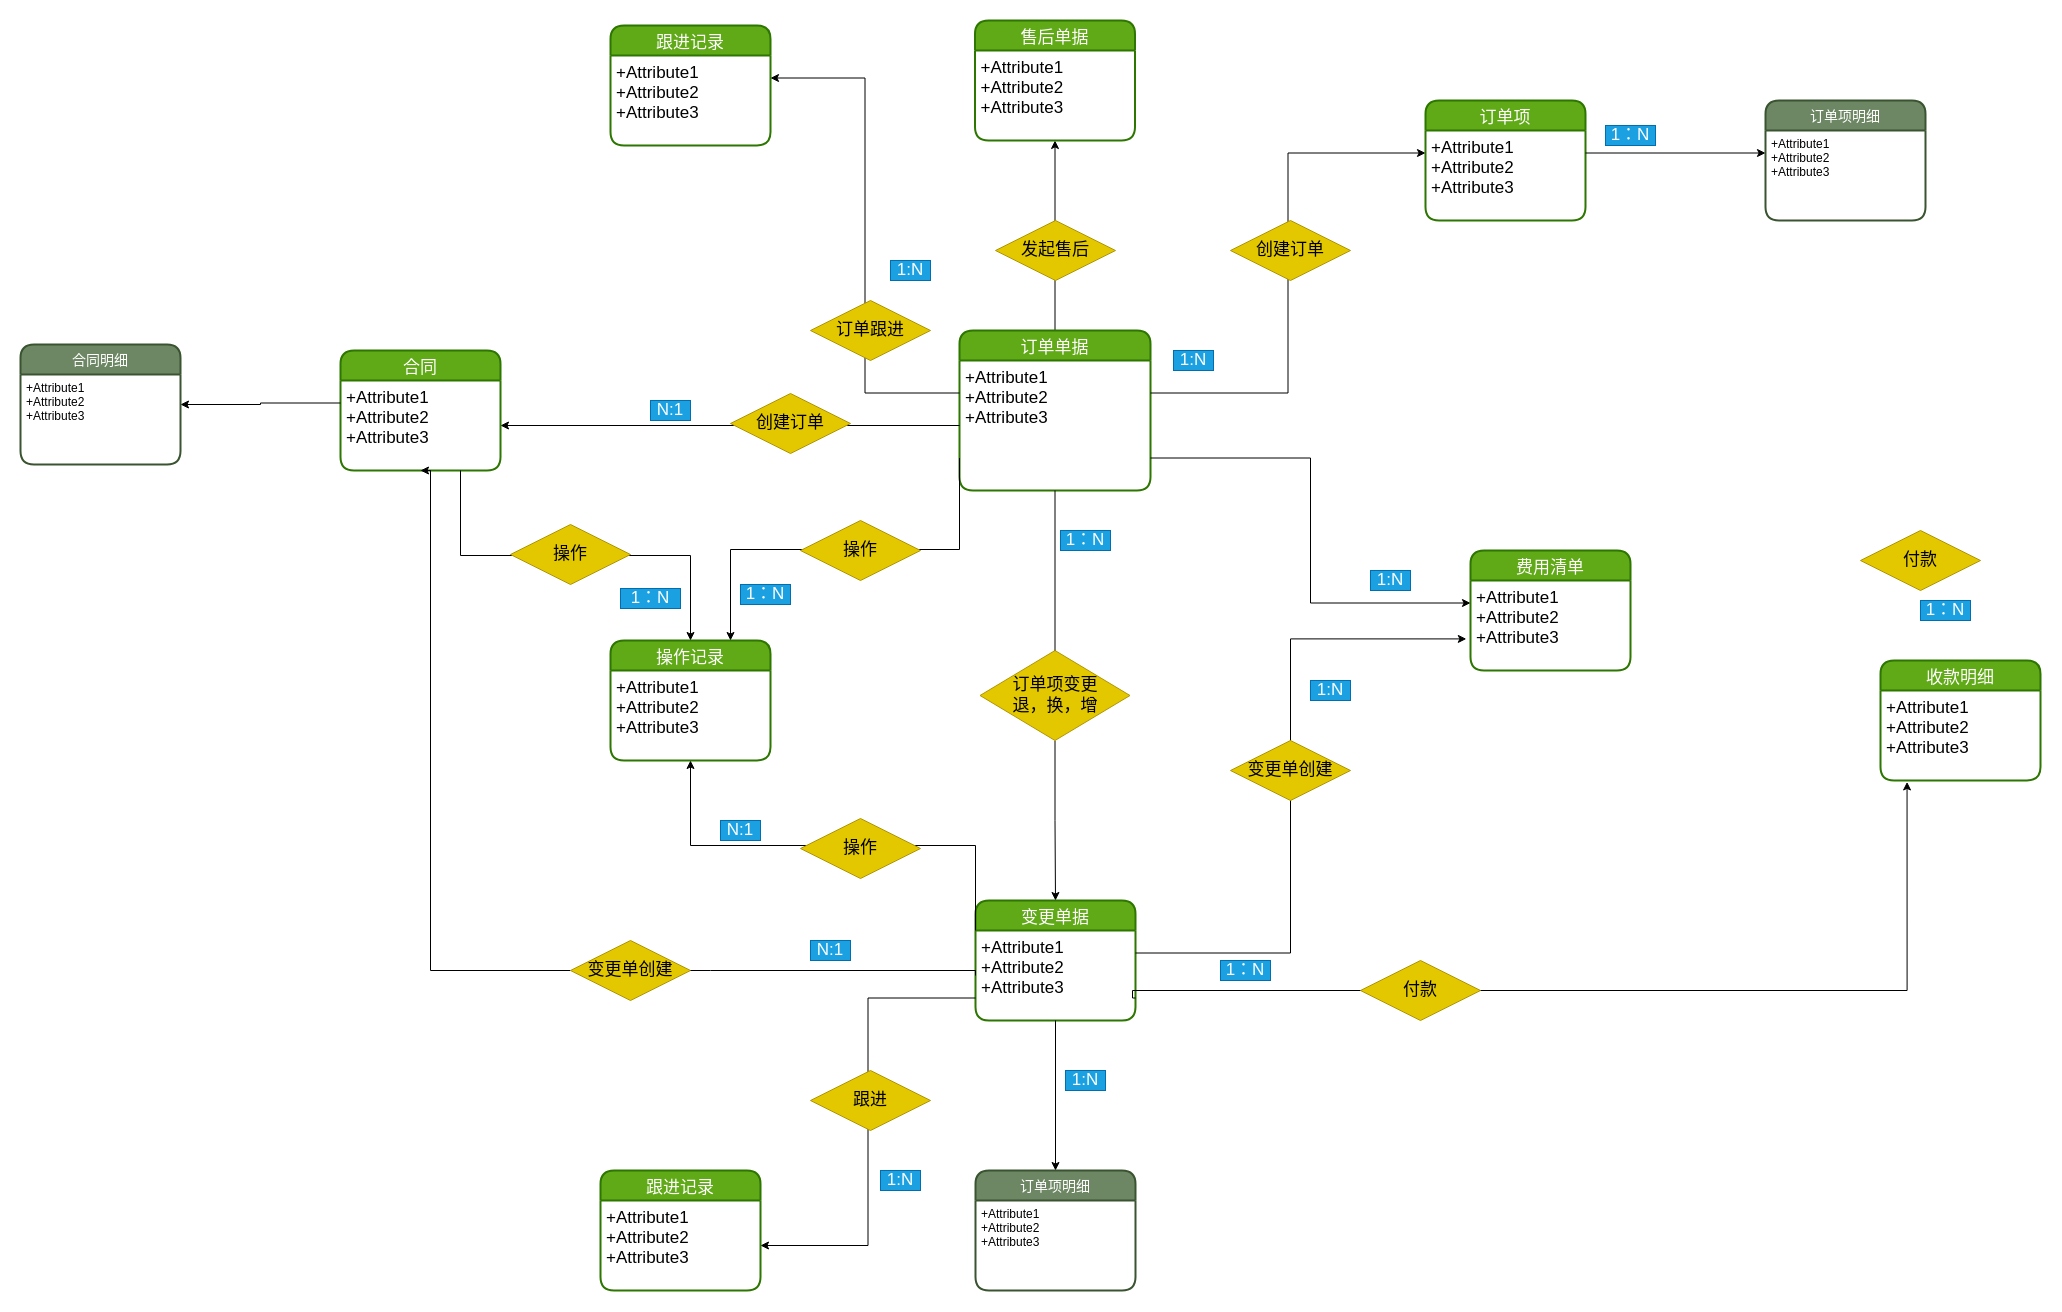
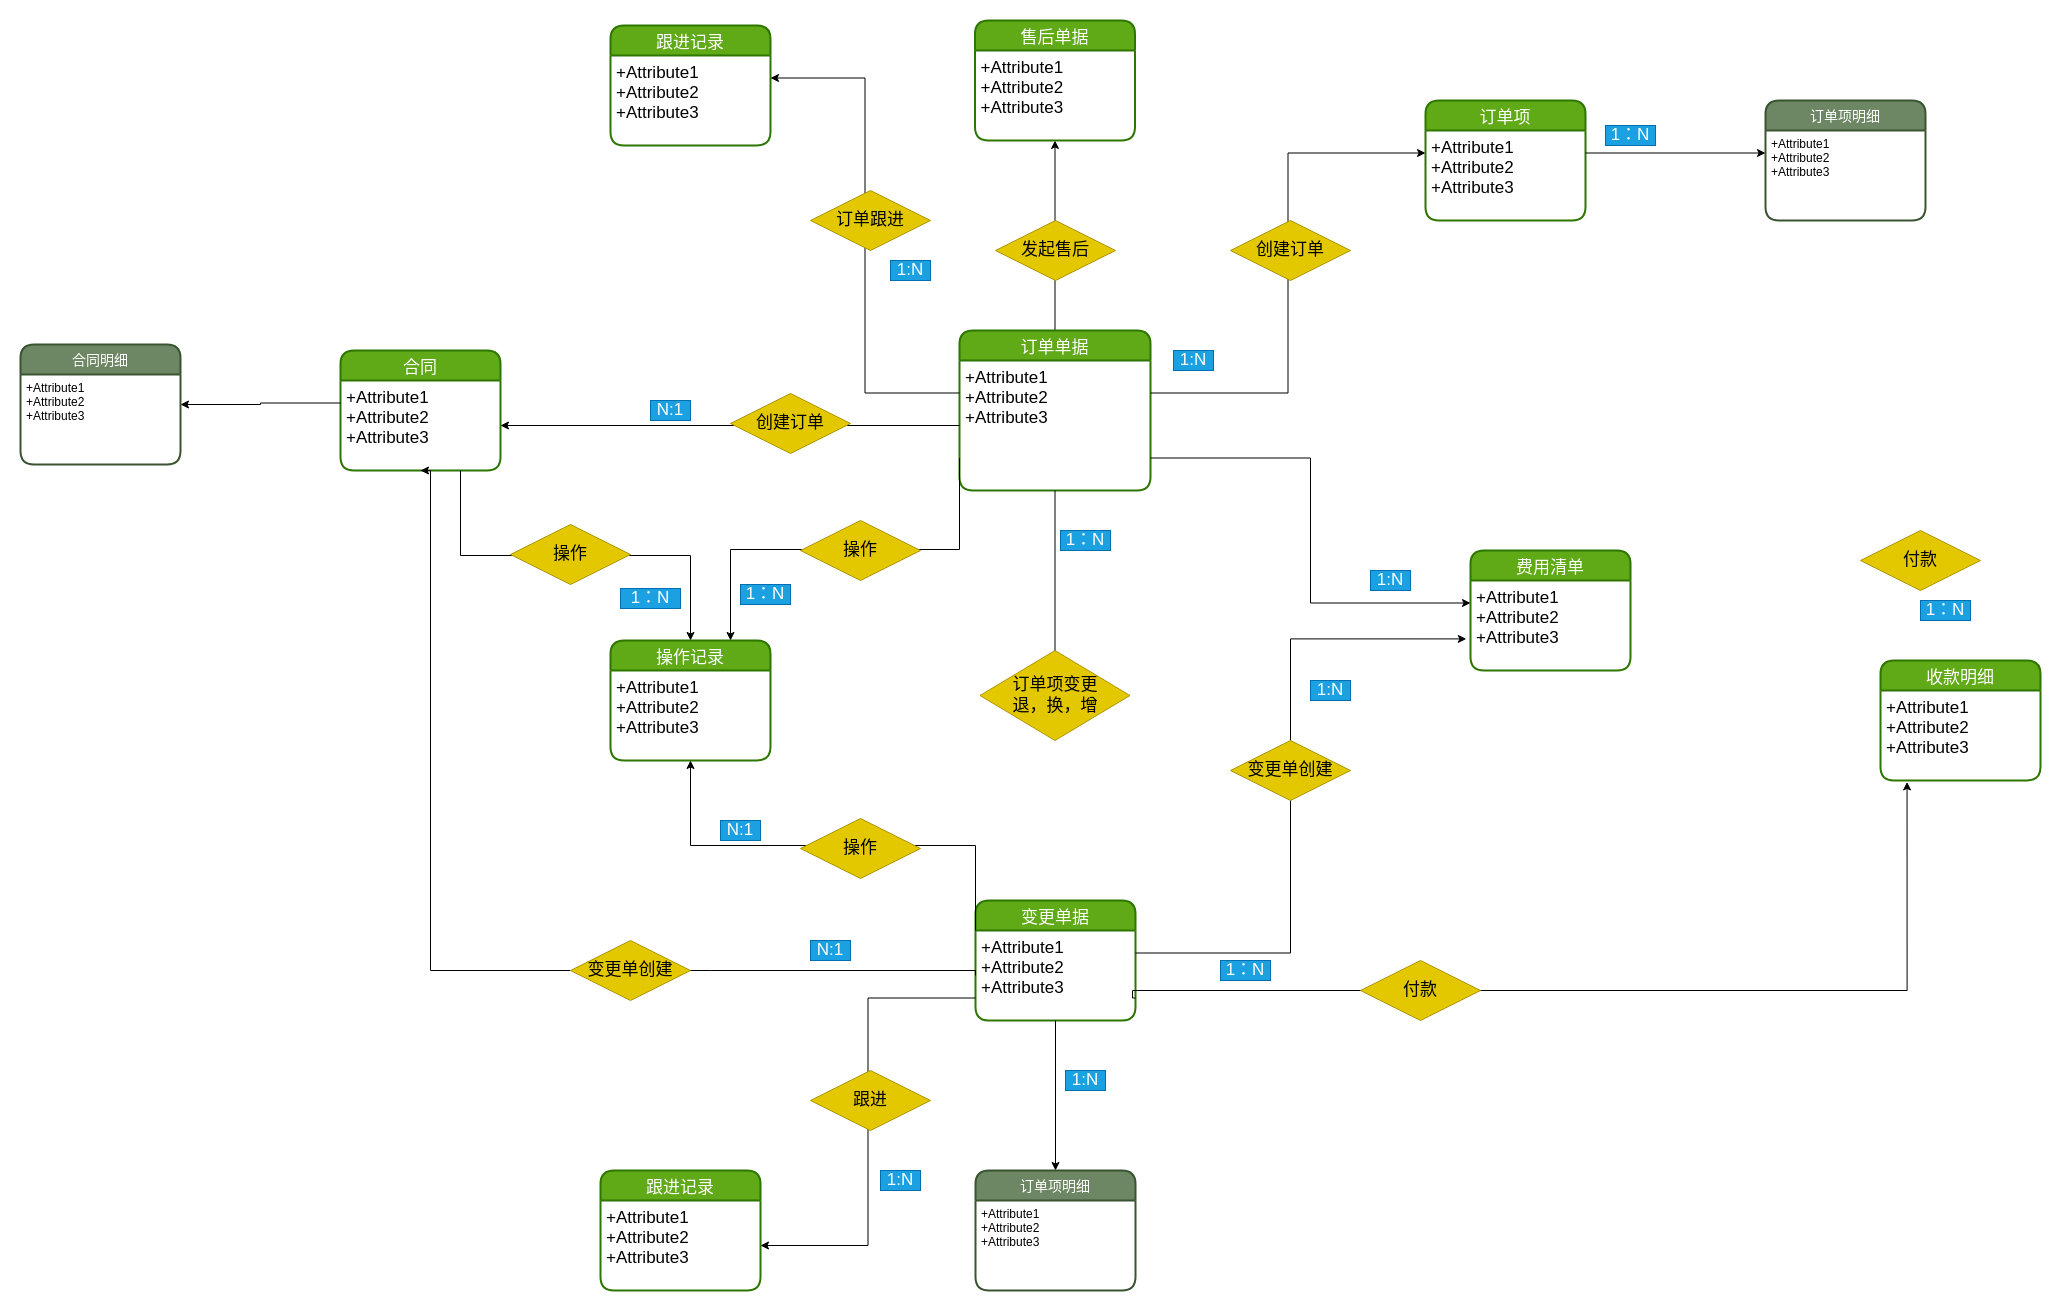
node "订单跟进": moved (871, 331) -> (871, 221)
edge "订单项变更 退，换，增" -> "变更单据": removed
